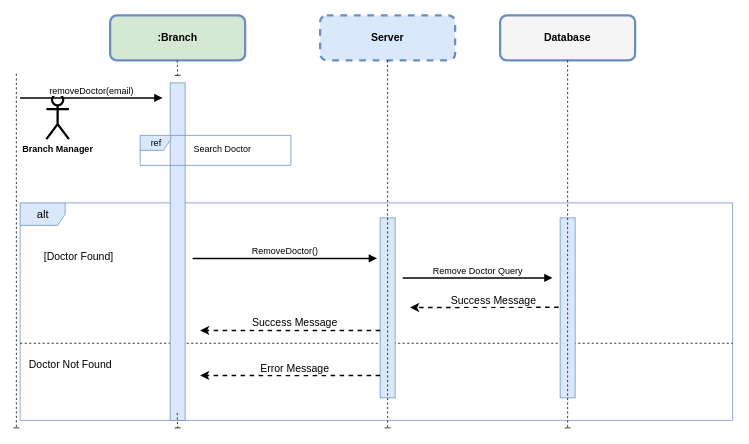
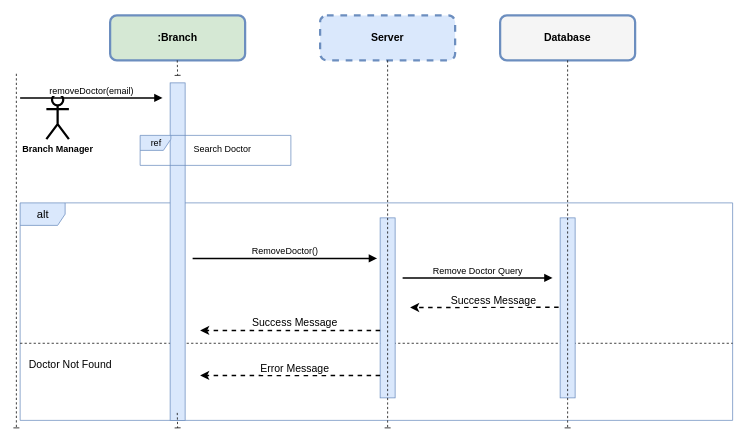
node "[Doctor Found]": removed
